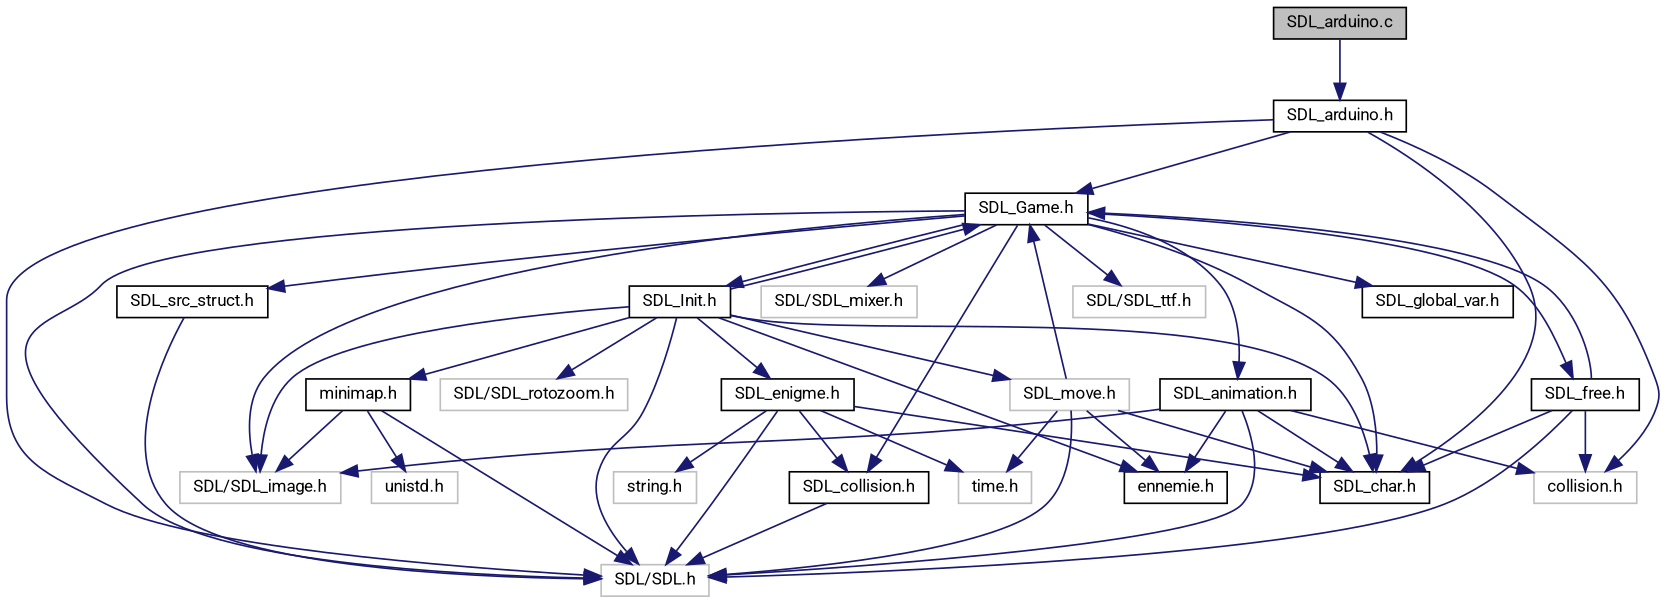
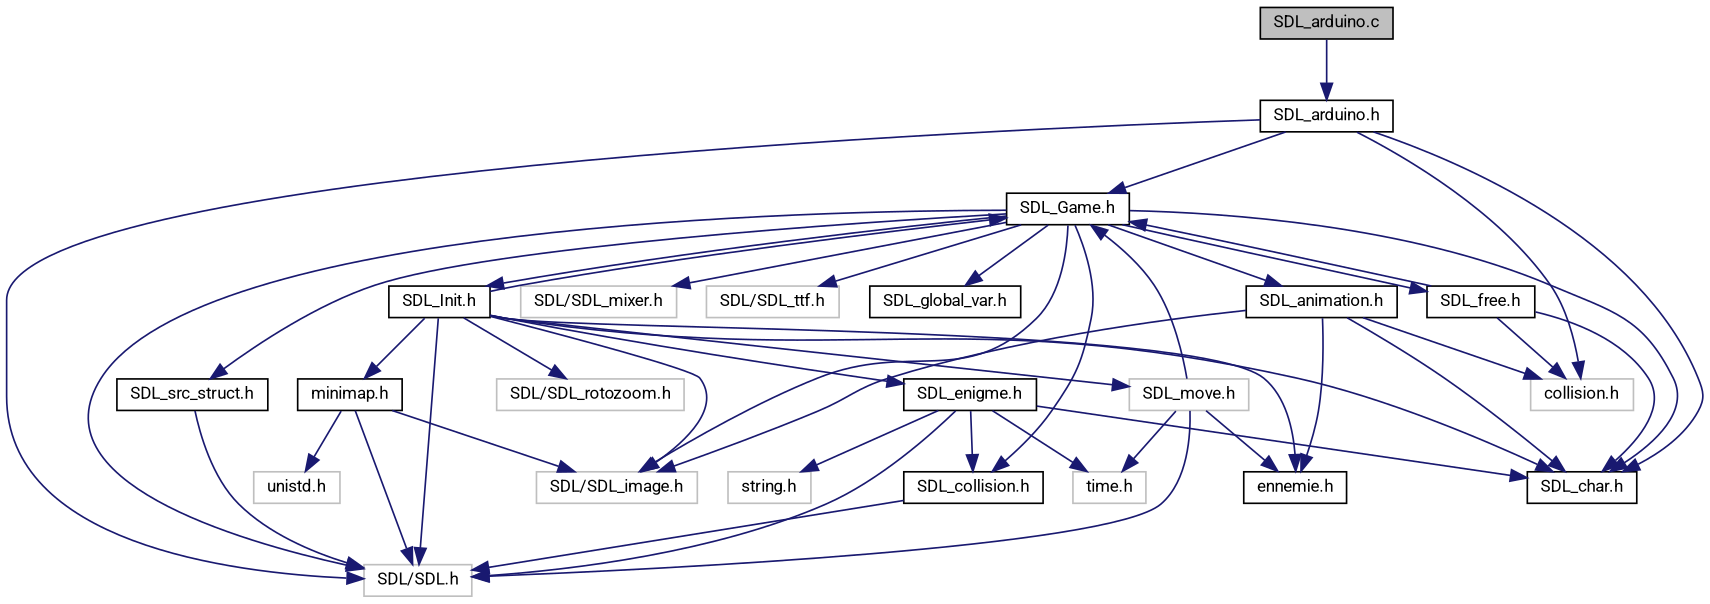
edge "SDL_move.h" -> "SDL_char.h": removed
edge "SDL_animation.h" -> "SDL/SDL.h": removed
edge "SDL_free.h" -> "SDL/SDL.h": removed
